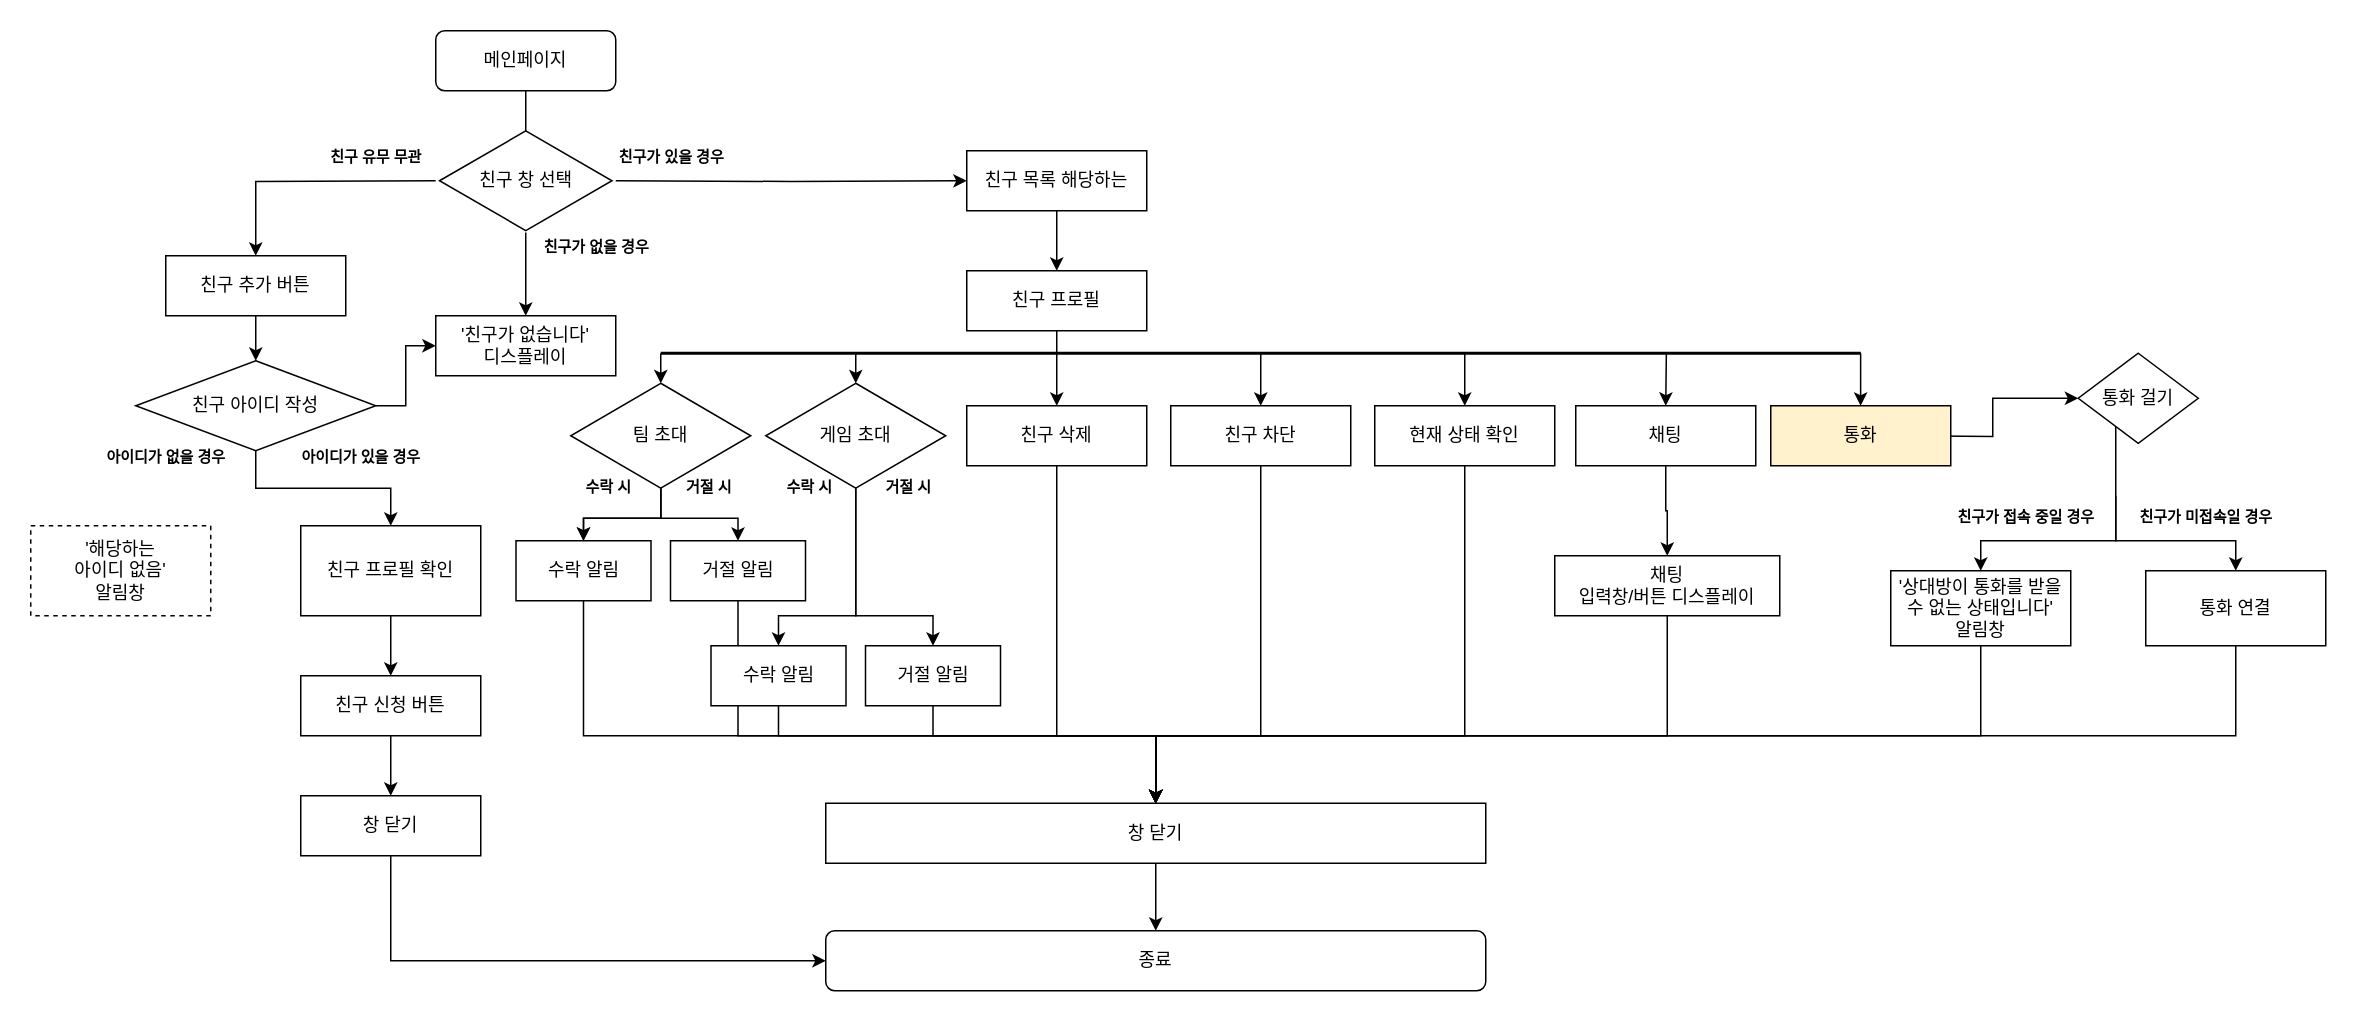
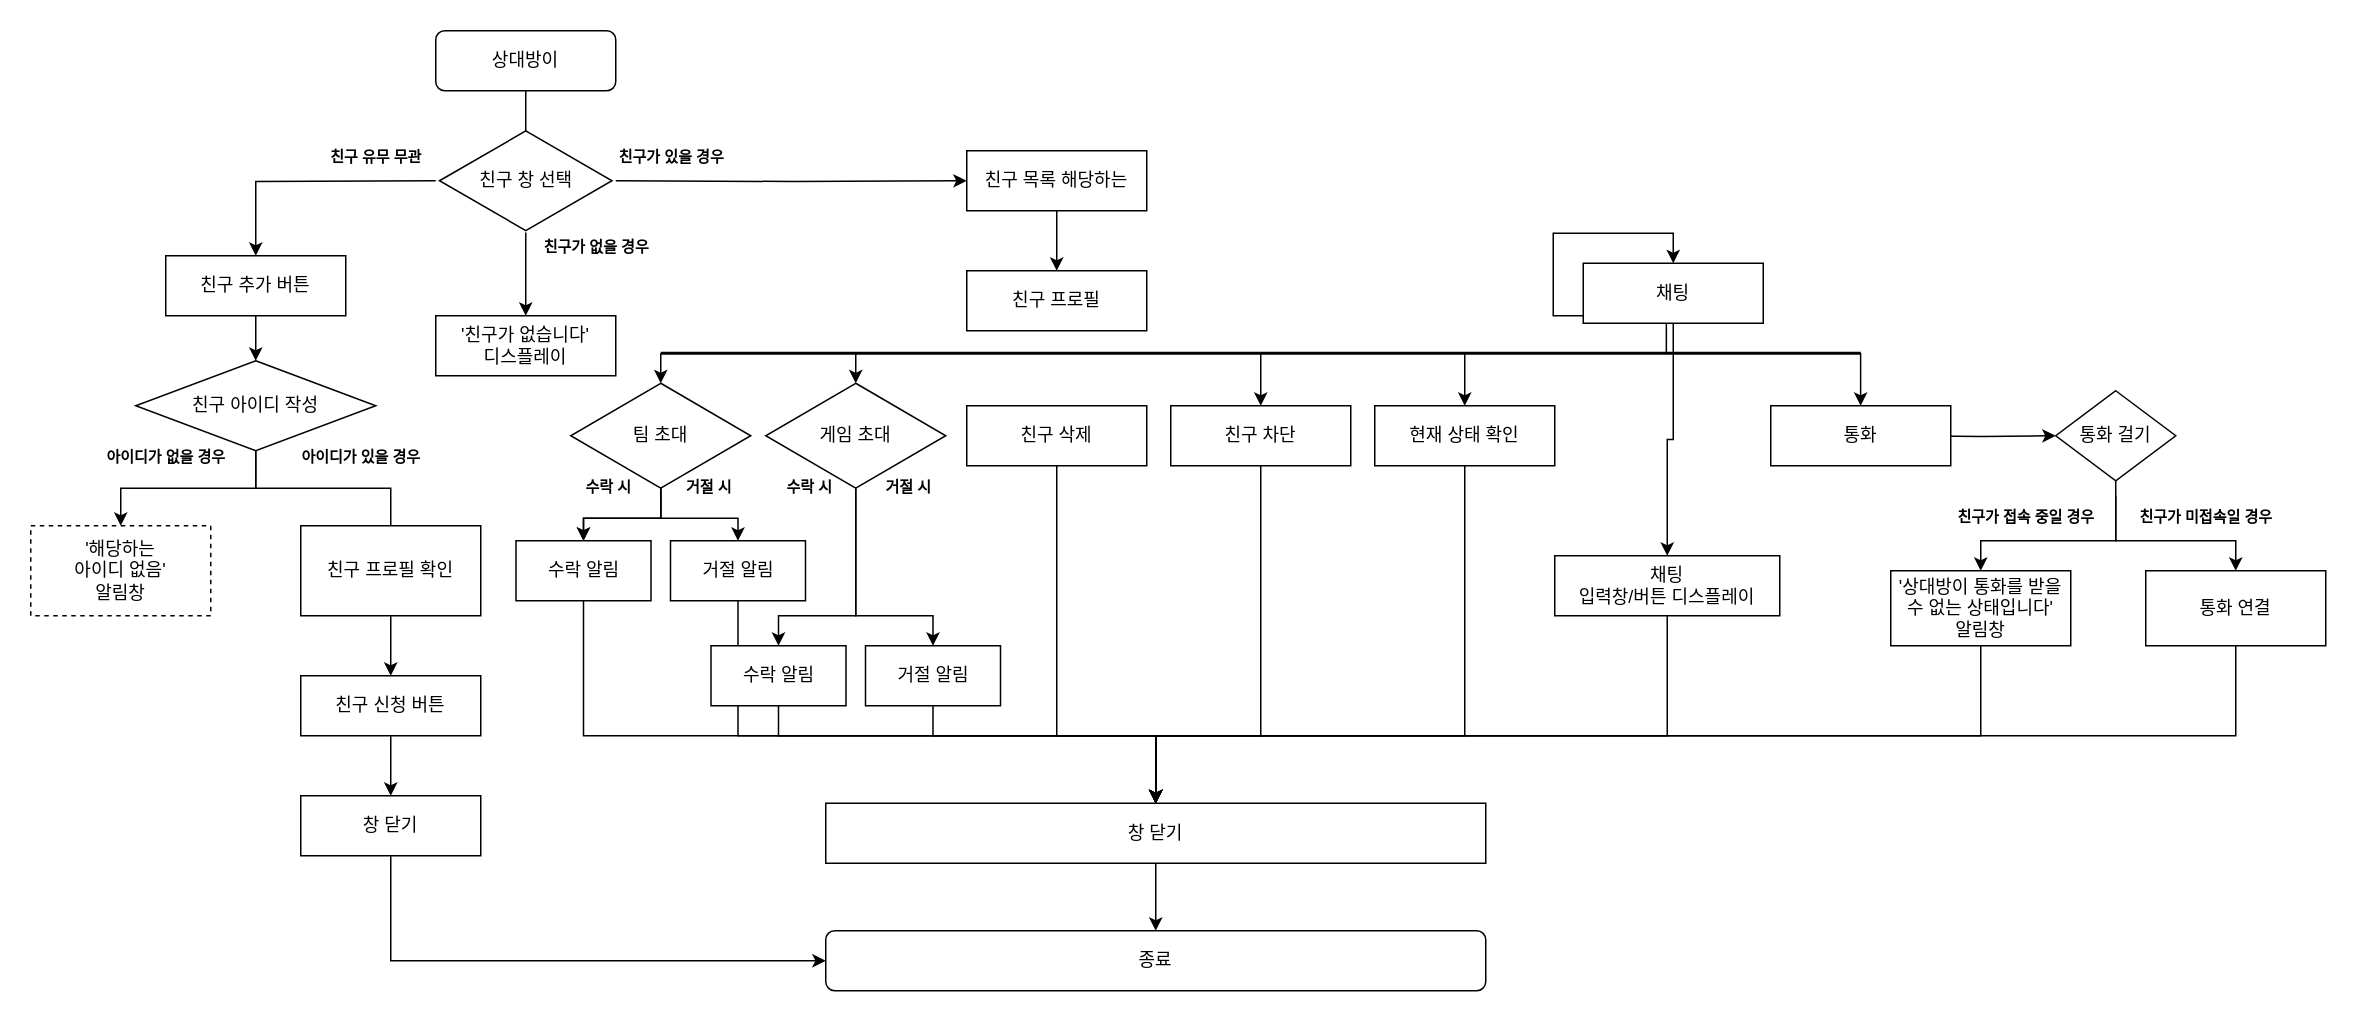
node "메인페이지": label "메인페이지" -> "상대방이"
edge "친구 프로필" -> "친구 삭제": removed
edge "친구 아이디 작성" -> "'친구가 없습니다'디스플레이": now "친구 아이디 작성" -> "'해당하는 아이디 없음' 알림창"
node "통화 걸기": moved (2138, 398) -> (2116, 436)
node "채팅": moved (1666, 436) -> (1673, 293)
node "통화": fillcolor #fff2cc -> #ffffff
edge "친구 아이디 작성" -> "친구 프로필 확인": arrowhead classic -> none
